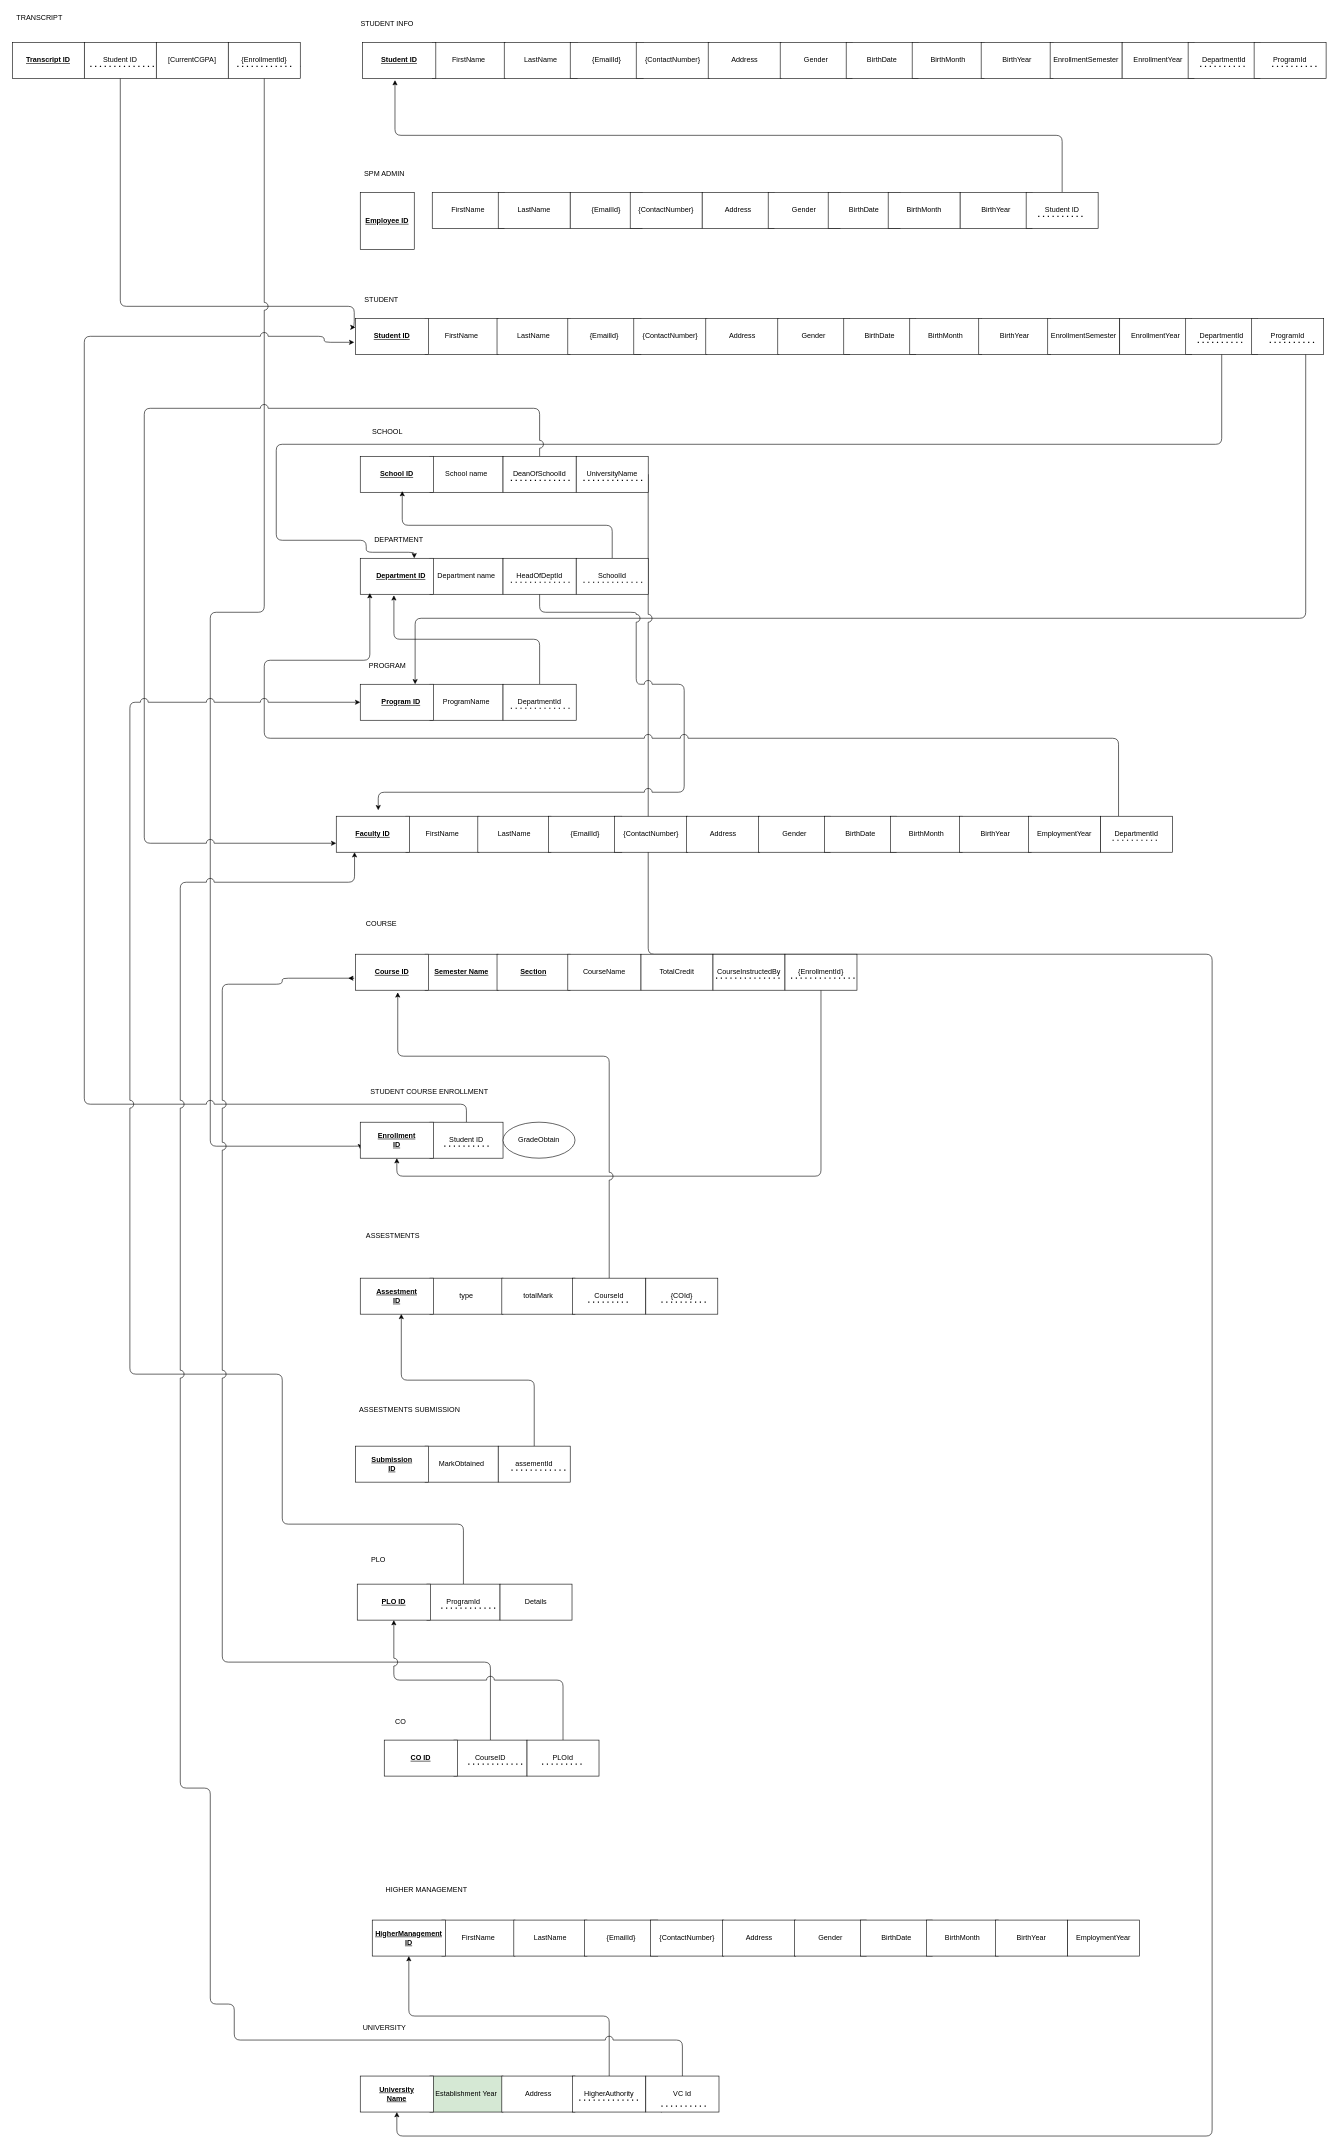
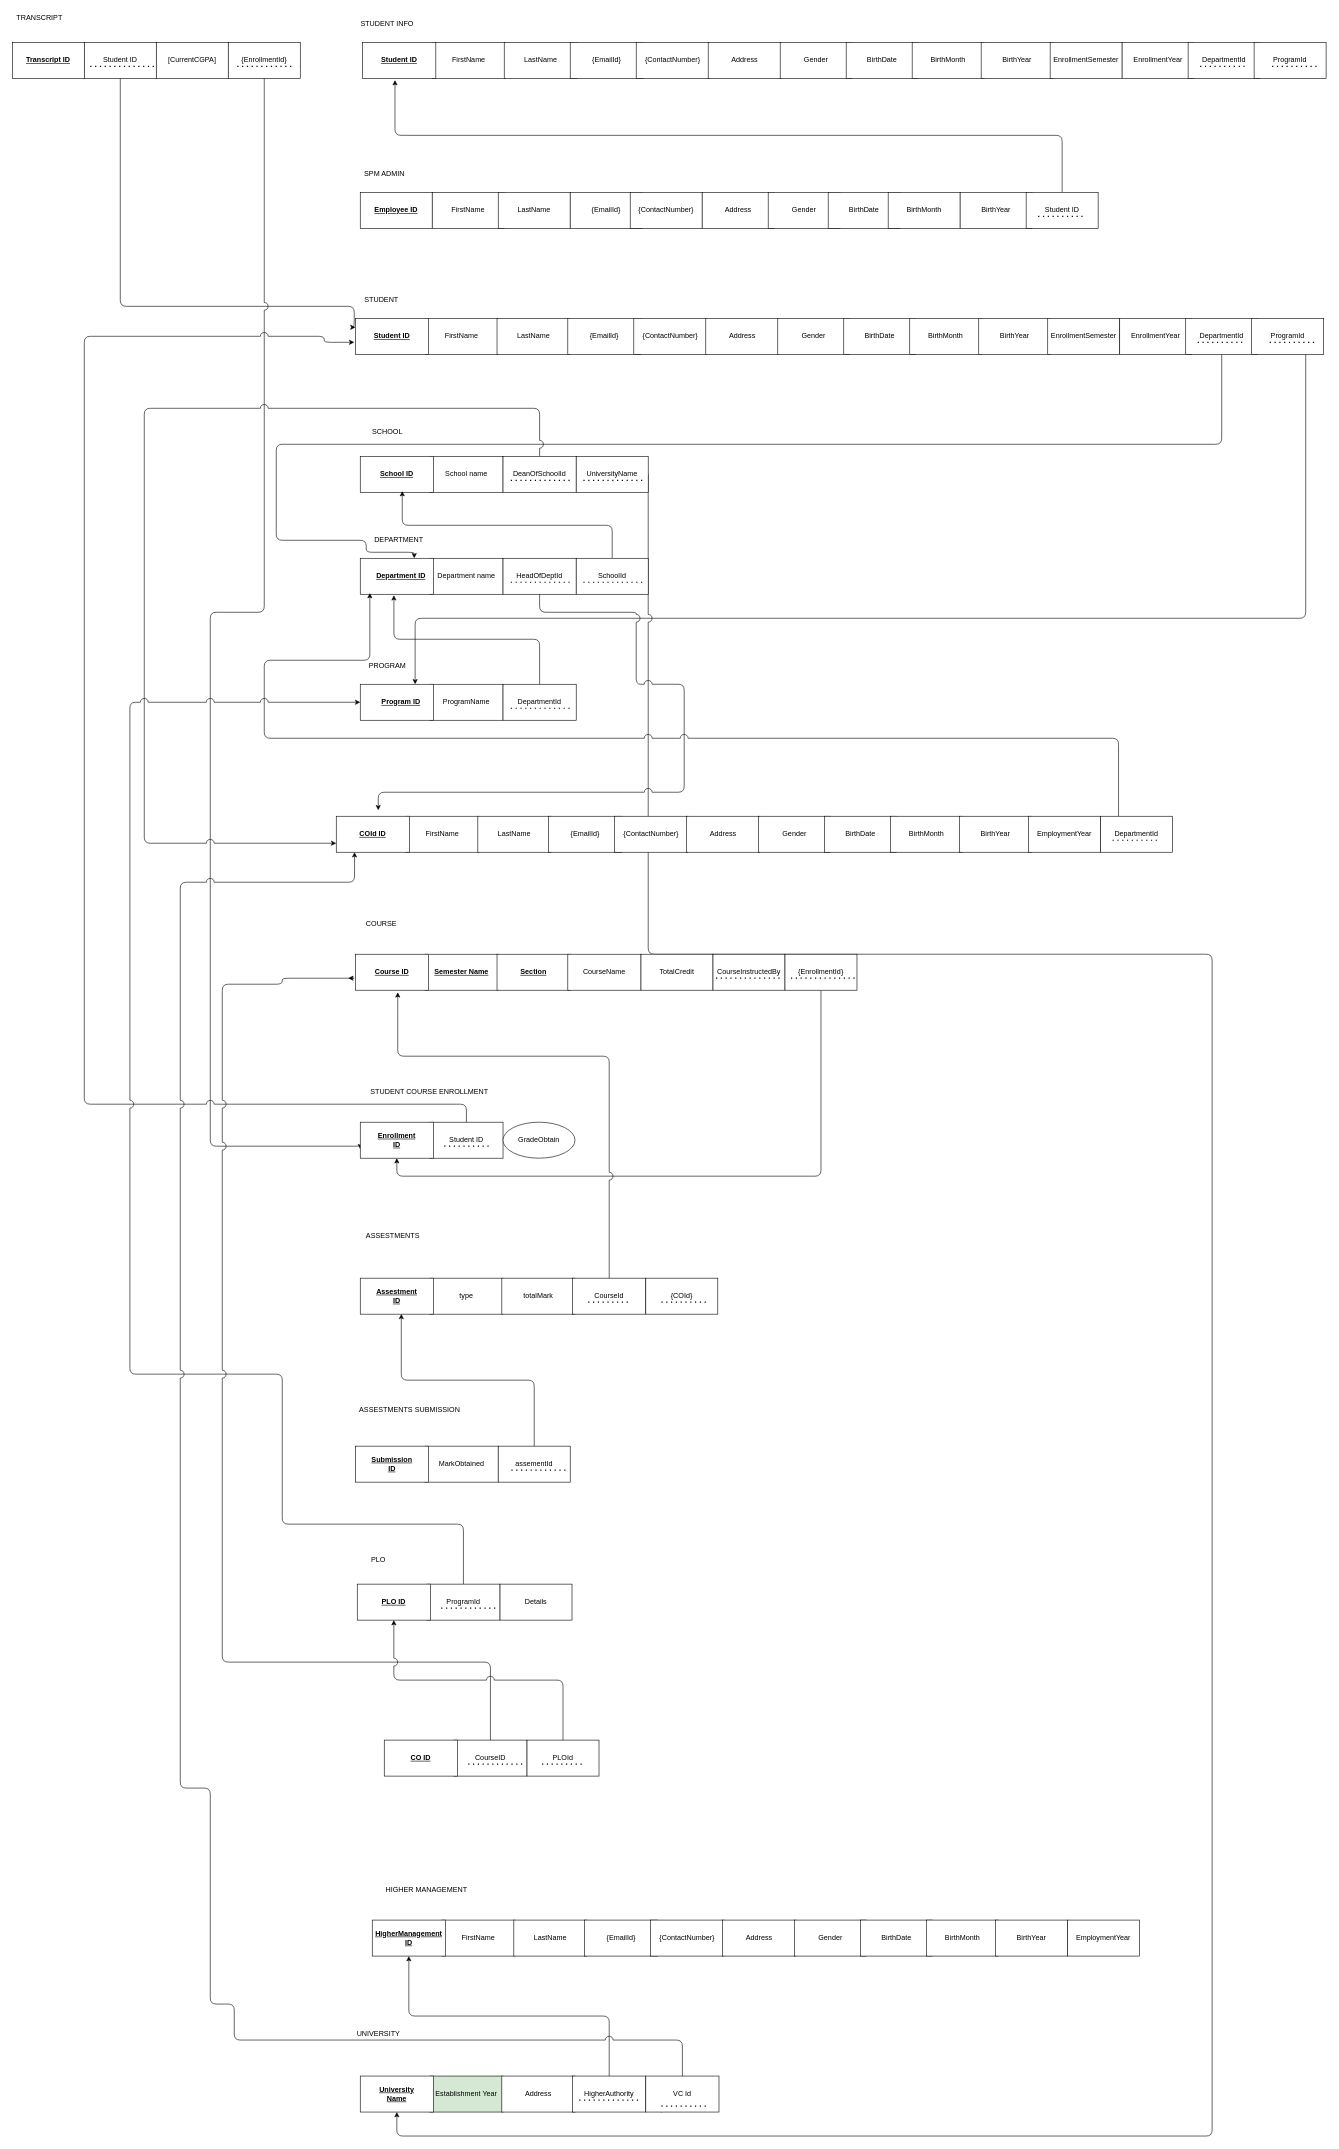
node "Employee ID": size 54x57 -> 72x36
node "Faculty ID": label "Faculty ID" -> "COId ID"
node "CO": removed
node "UNIVERSITY": moved (384, 2028) -> (378, 2034)
